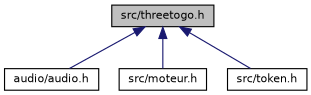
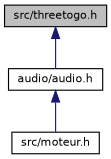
edge "src/moteur.h" -> "src/threetogo.h": now "src/moteur.h" -> "audio/audio.h"
node "src/token.h": removed
